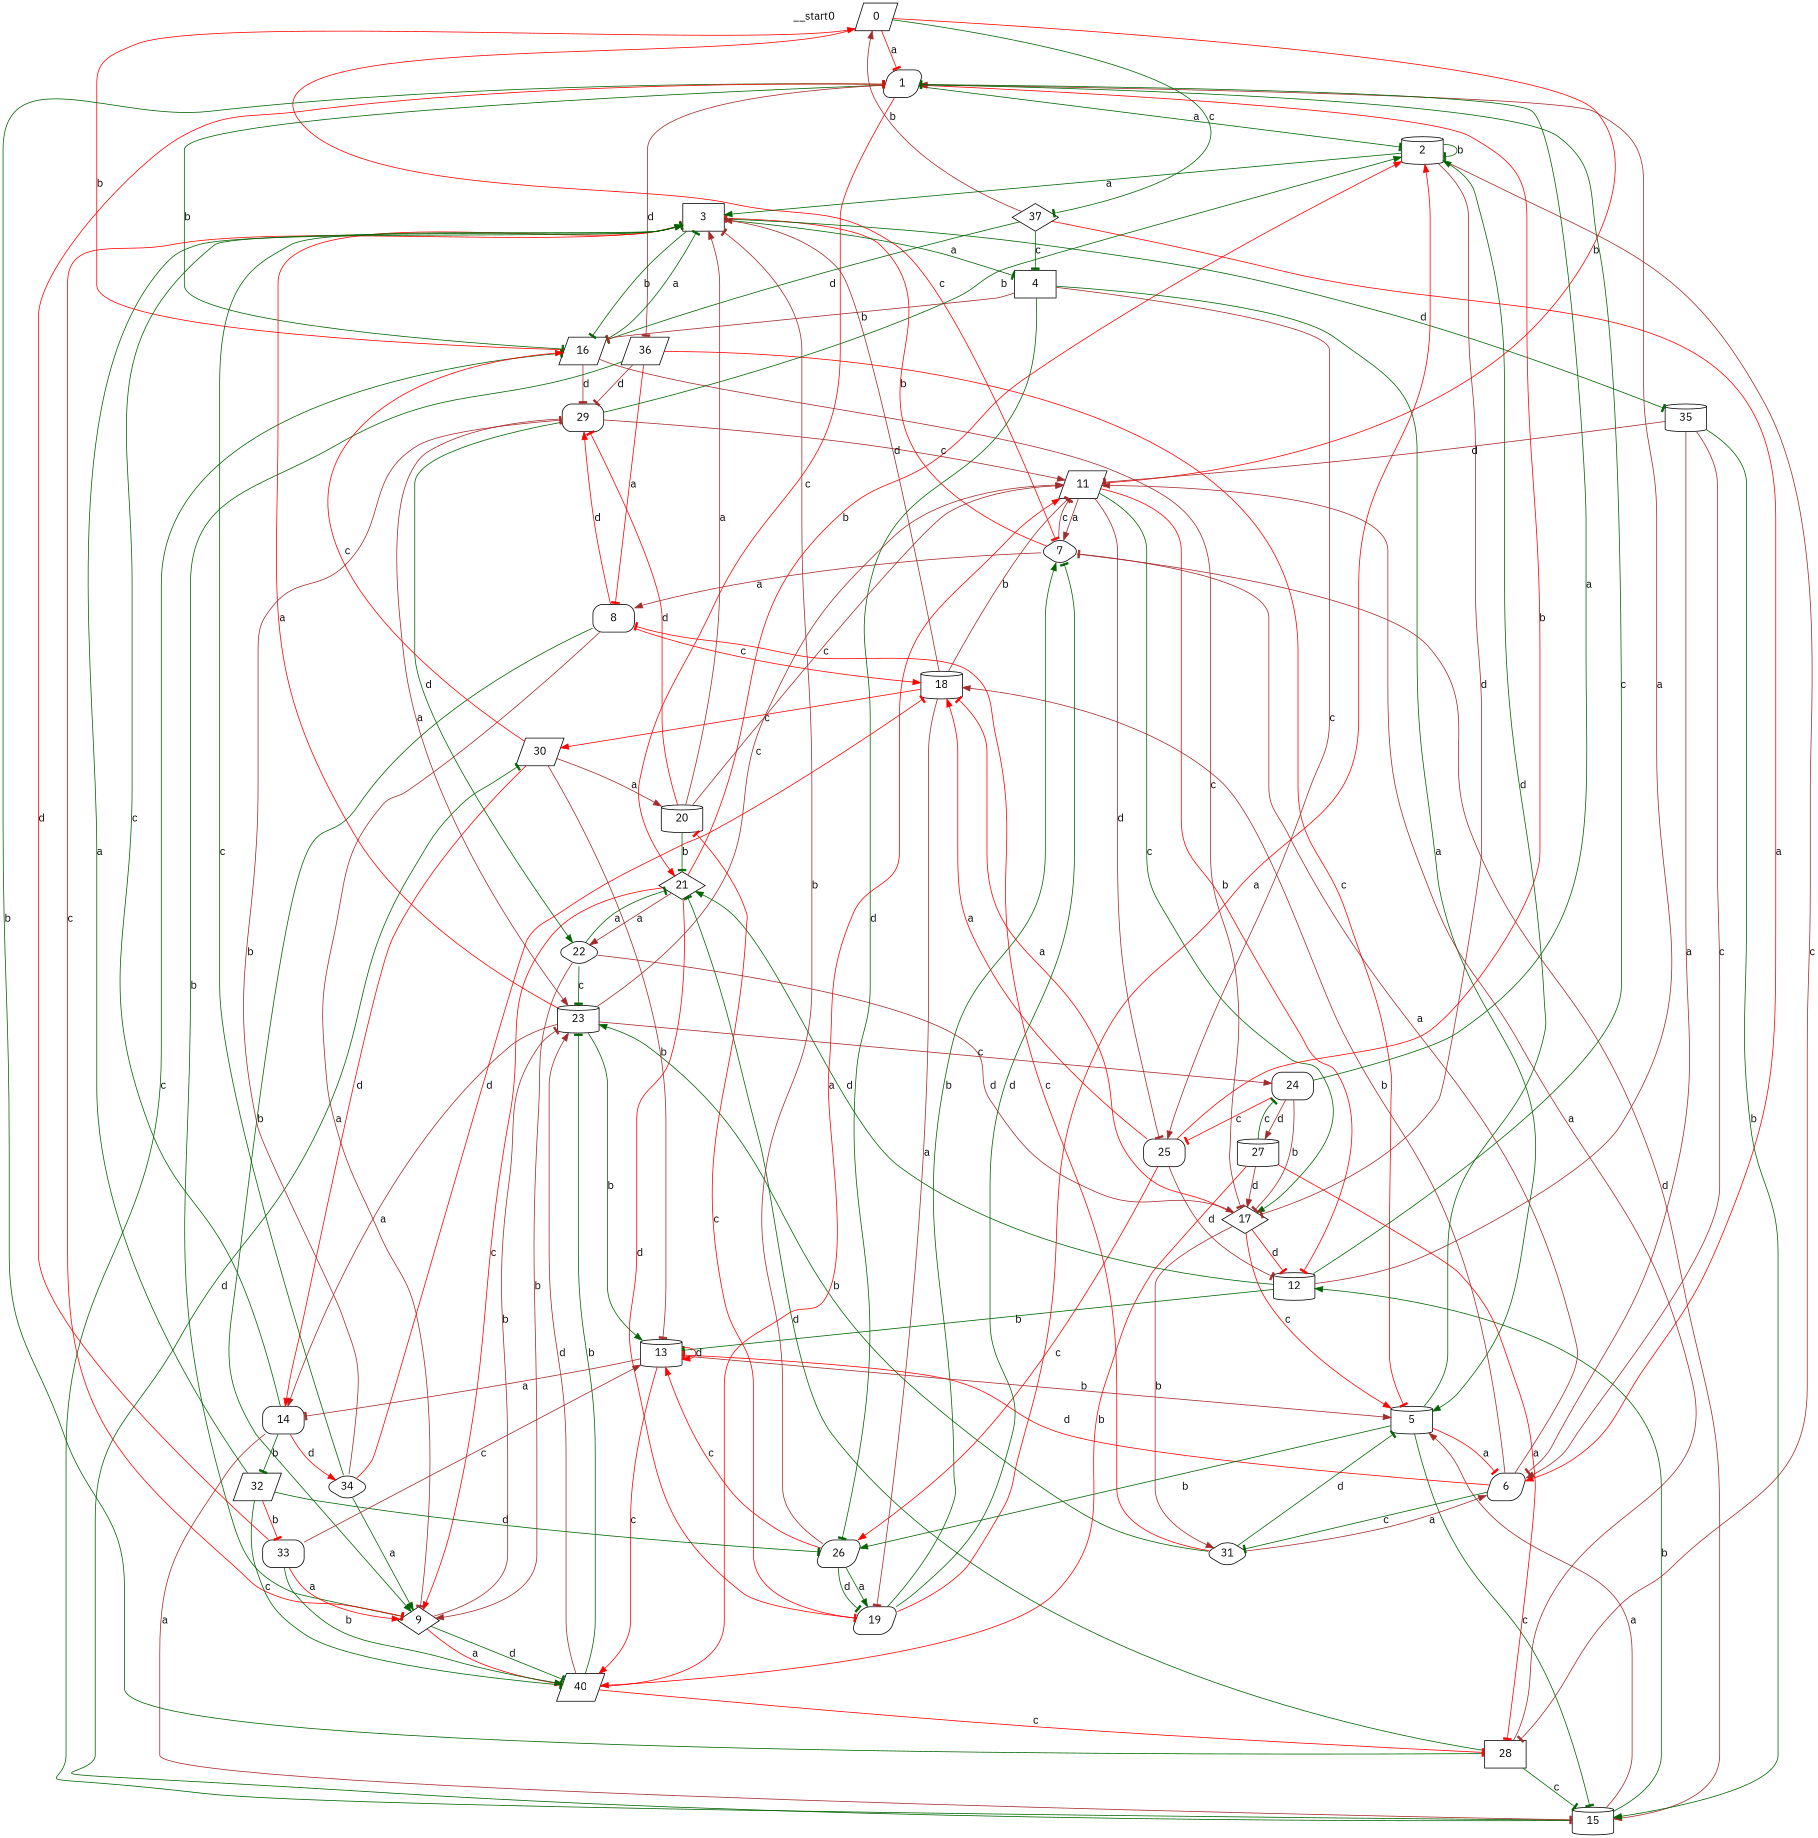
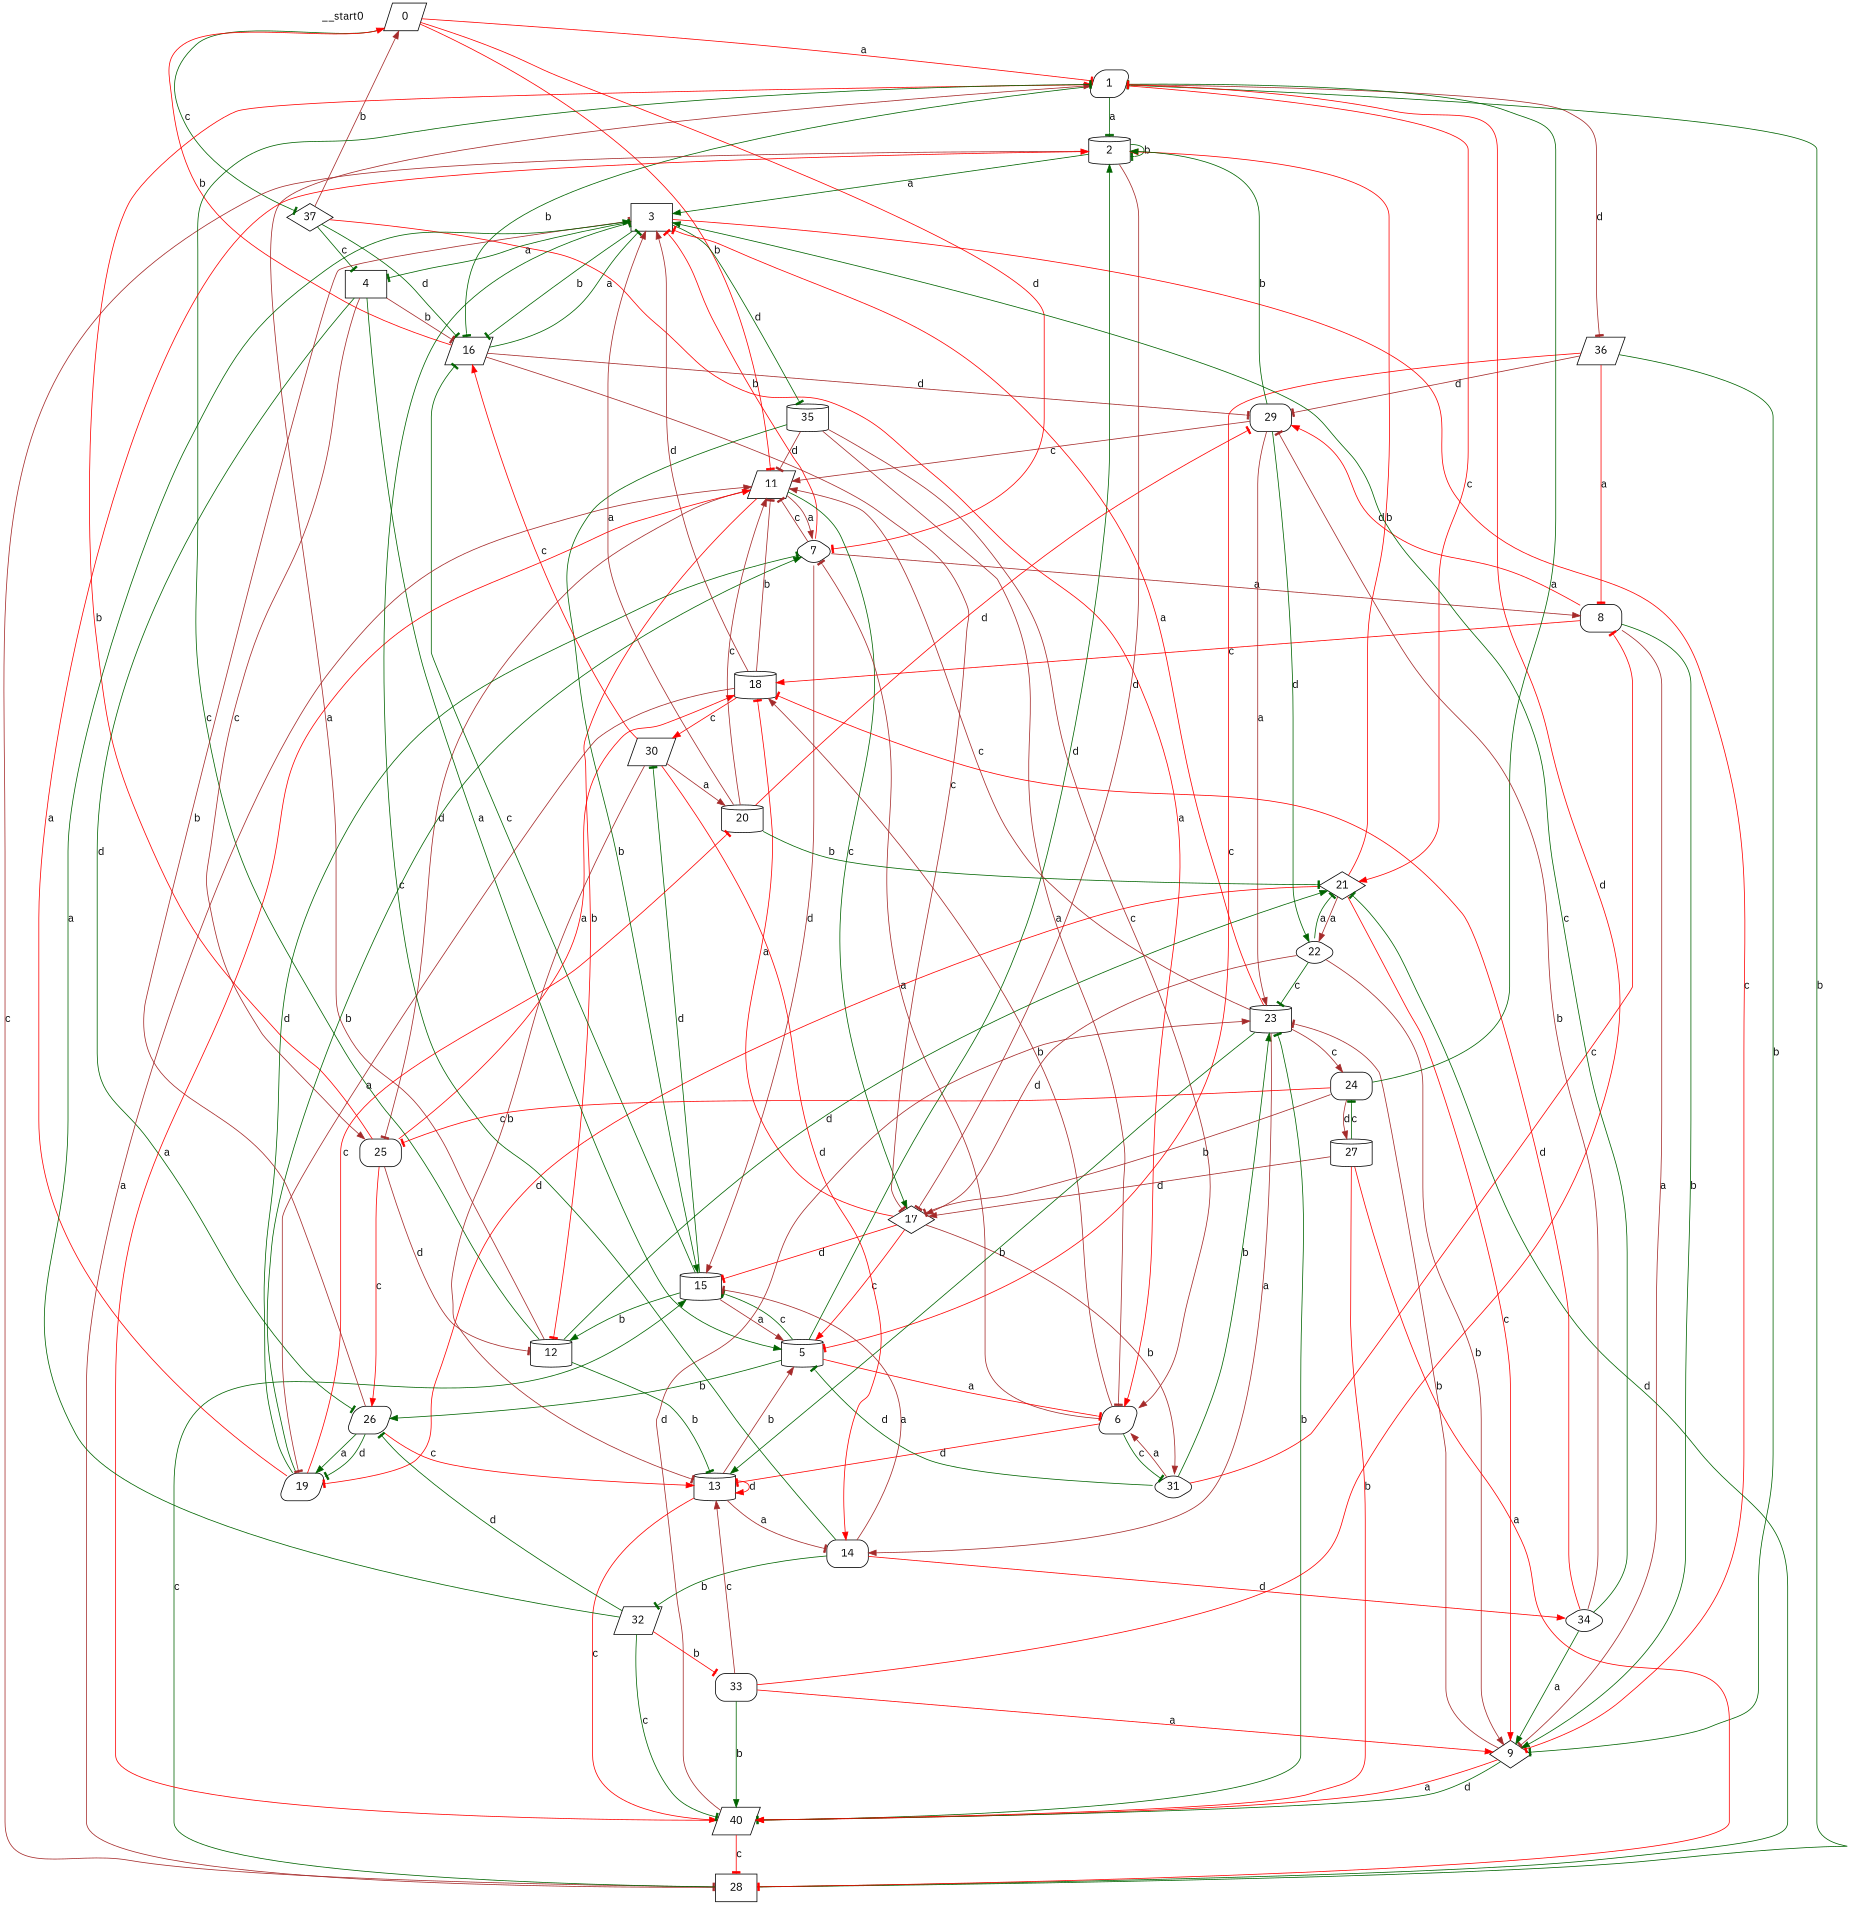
edge "0" -> "7": label "c" -> "d"
edge "17" -> "12": now "17" -> "15"
edge "28" -> "15": arrowhead tee -> normal
